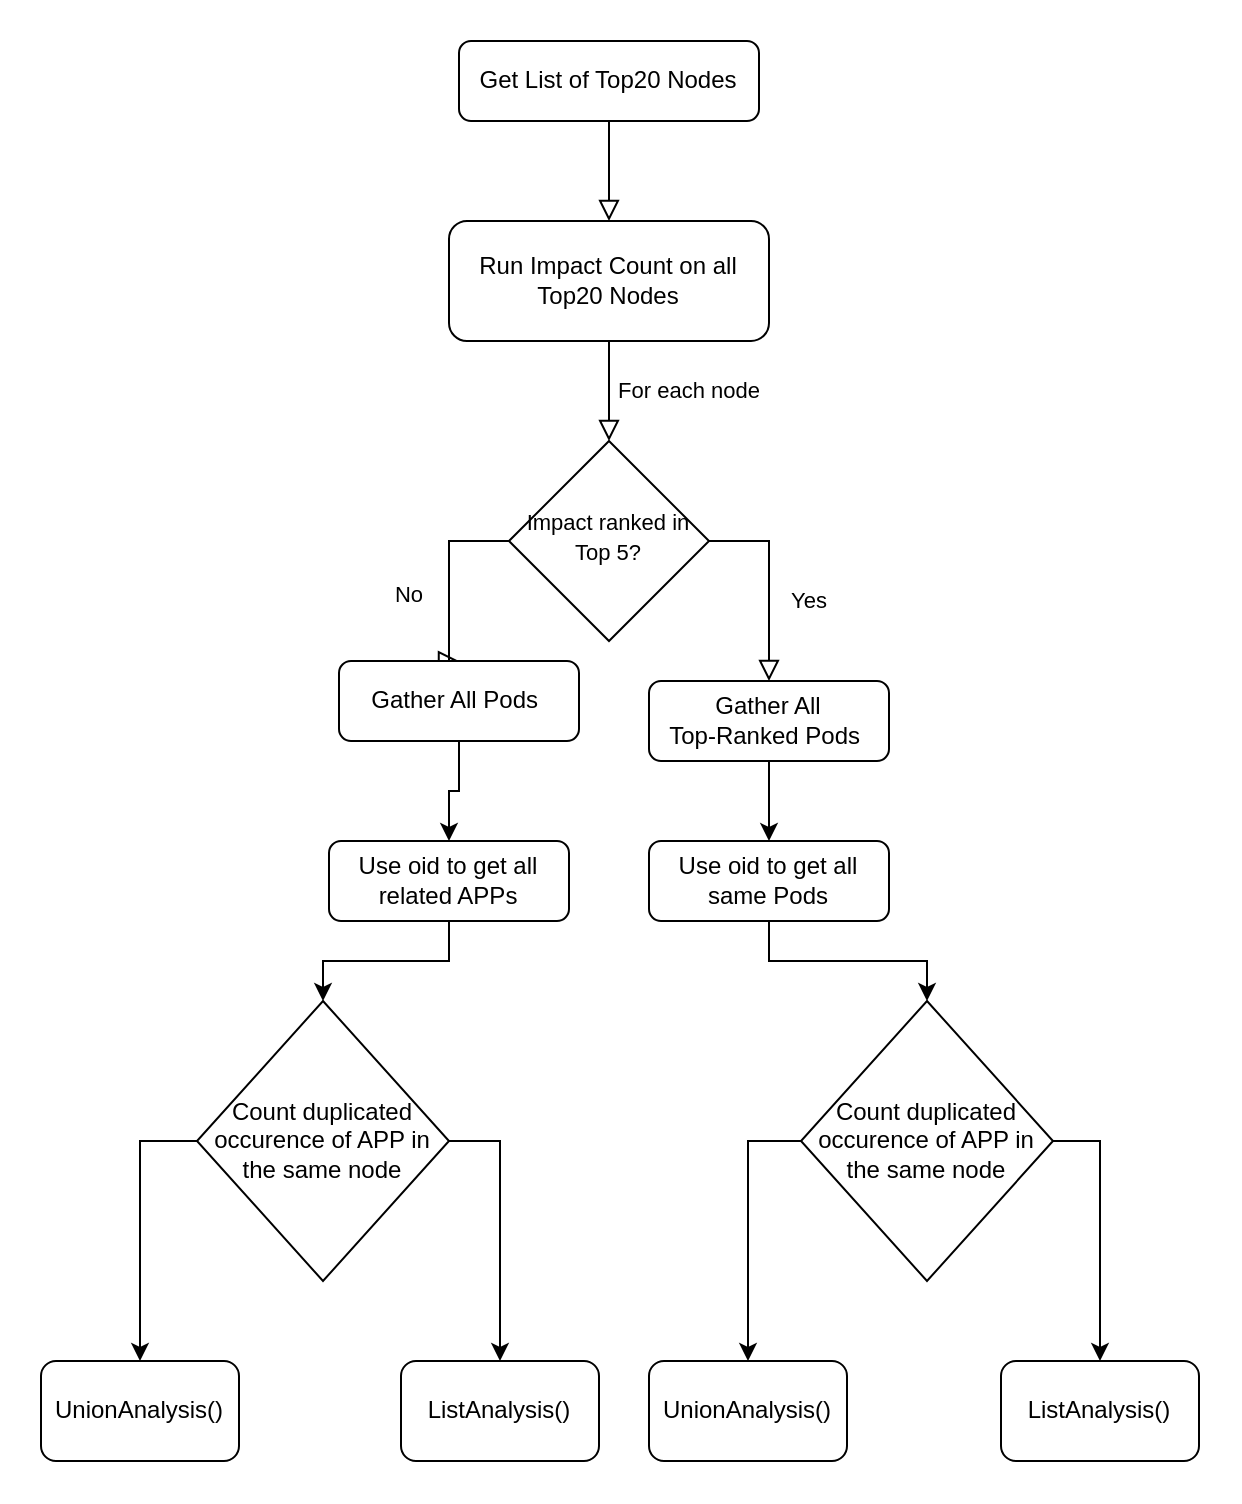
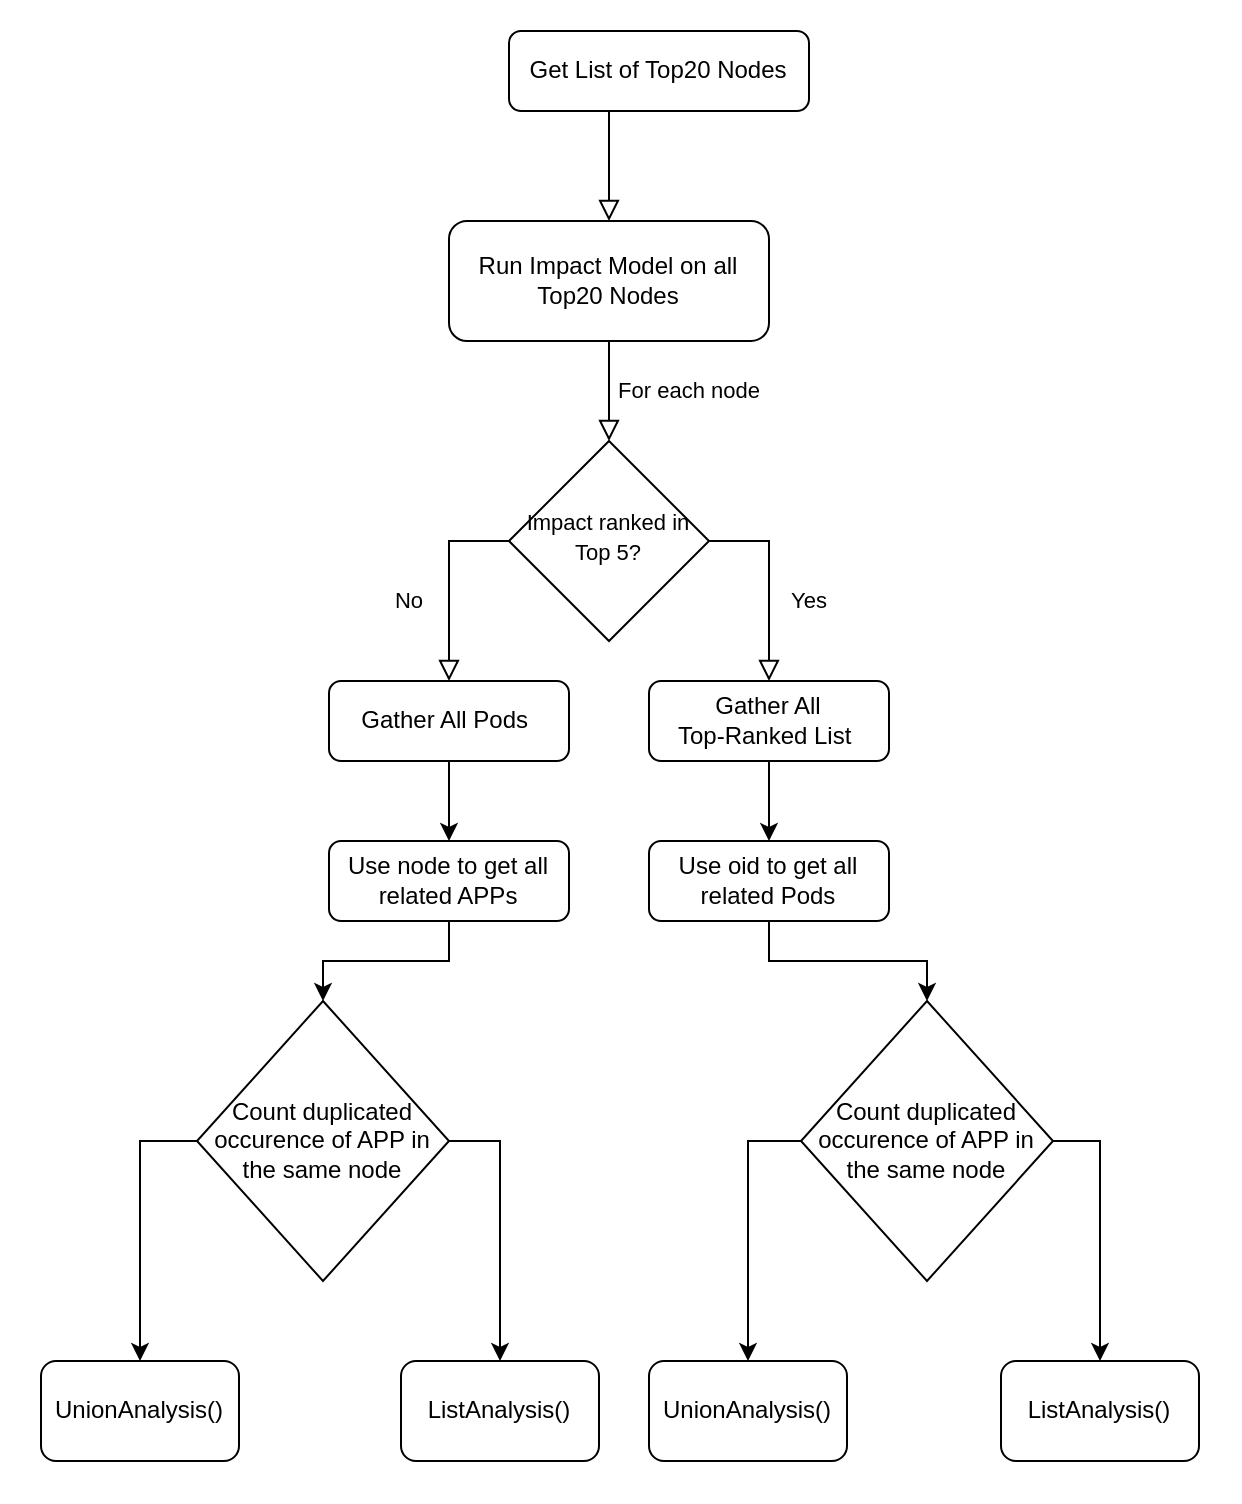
node "Get List of Top20 Nodes": moved (609, 81) -> (659, 71)
node "Run Impact Count on all Top20 Nodes": label "Run Impact Count on all Top20 Nodes" -> "Run Impact Model on all Top20 Nodes"
node "Gather All Pods": moved (459, 701) -> (449, 721)
node "Gather All Top-Ranked Pods": label "Gather All Top-Ranked Pods" -> "Gather All Top-Ranked List"
node "Use oid to get all related APPs": label "Use oid to get all related APPs" -> "Use node to get all related APPs"
node "Use oid to get all same Pods": label "Use oid to get all same Pods" -> "Use oid to get all related Pods"
